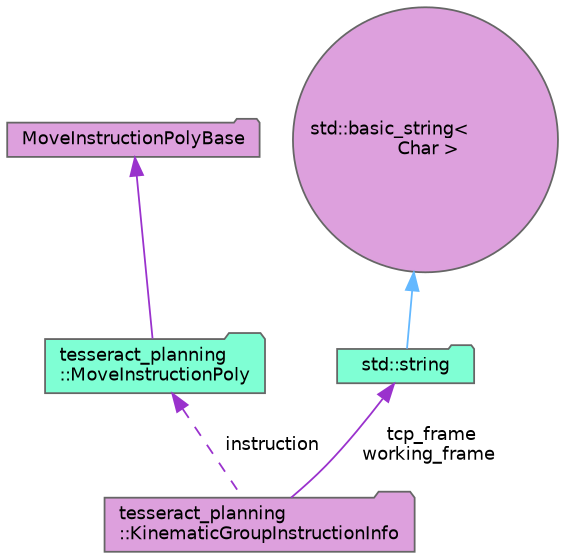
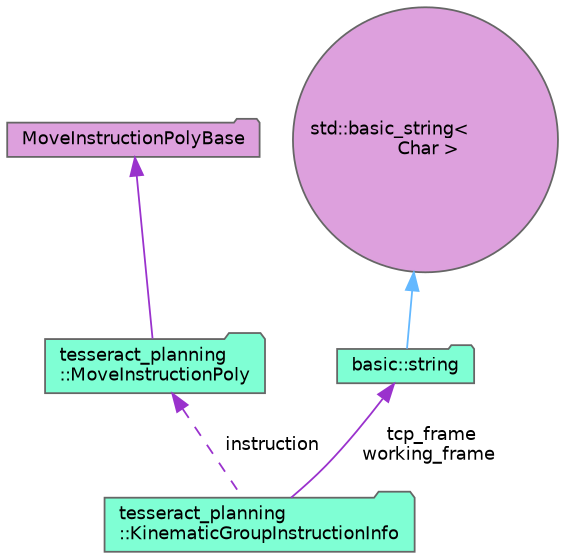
node "std::string": label "std::string" -> "basic::string"
node "tesseract_planning ::KinematicGroupInstructionInfo": fillcolor plum -> aquamarine
